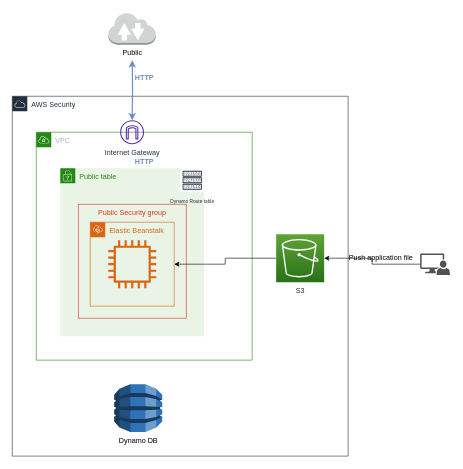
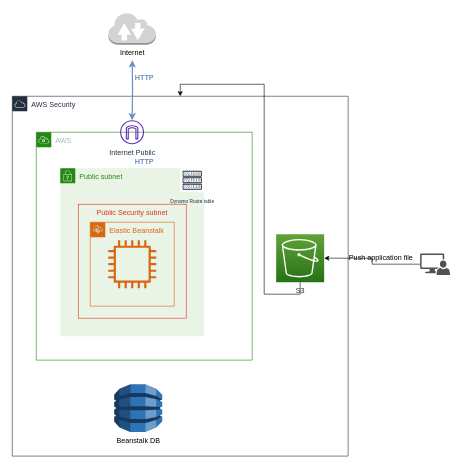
node "Public": label "Public" -> "Internet"
node "VPC": label "VPC" -> "AWS"
node "Internet Gateway": label "Internet Gateway" -> "Internet Public"
node "Public table": label "Public table" -> "Public subnet"
node "Public Security group": label "Public Security group" -> "Public Security subnet"
edge "S3" -> "Elastic Beanstalk": now "S3" -> "AWS Security"
node "Dynamo DB": label "Dynamo DB" -> "Beanstalk DB"
